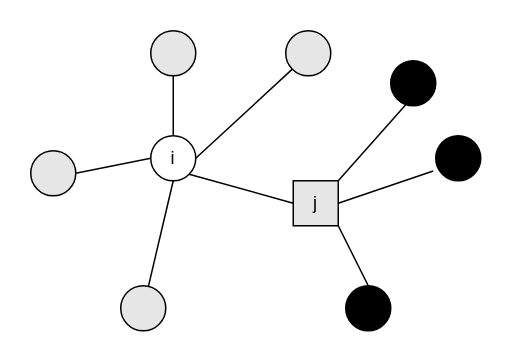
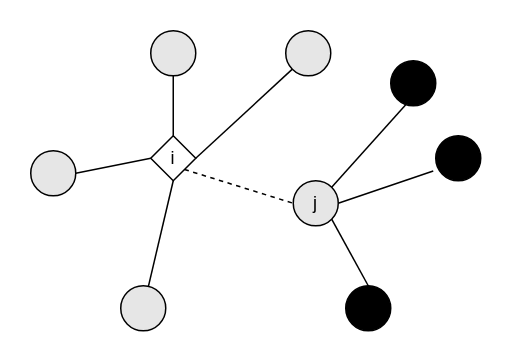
node "i": shape ellipse -> diamond
edge "i" -- "j": style solid -> dashed
node "j": shape rectangle -> ellipse
